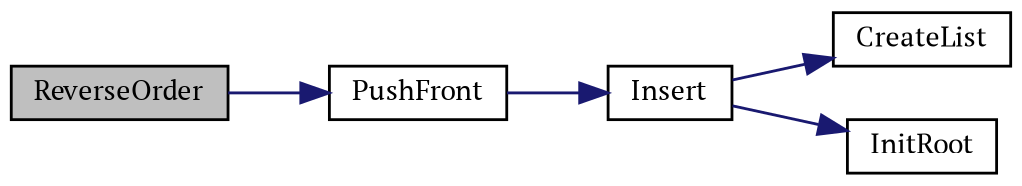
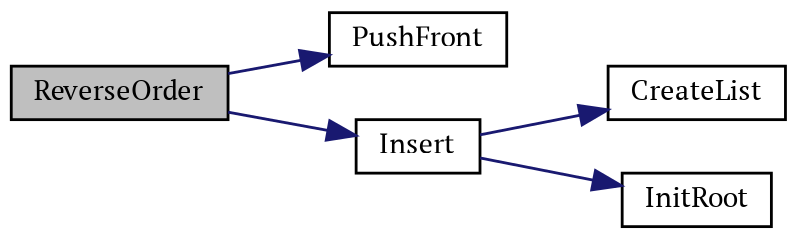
edge "PushFront" -> "Insert": now "ReverseOrder" -> "Insert"
